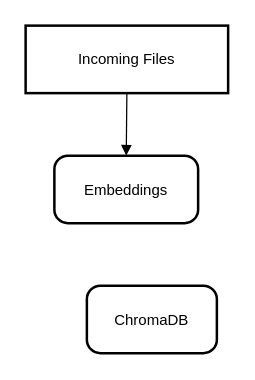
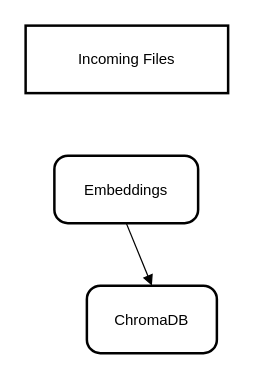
edge "Incoming Files" -> "Embeddings": removed
edge "Embeddings" -> "ChromaDB": added
